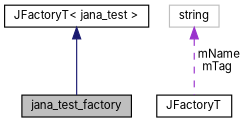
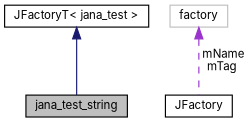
node "string": label "string" -> "factory"
node "jana_test_factory": label "jana_test_factory" -> "jana_test_string"
node "JFactoryT": label "JFactoryT" -> "JFactory"
